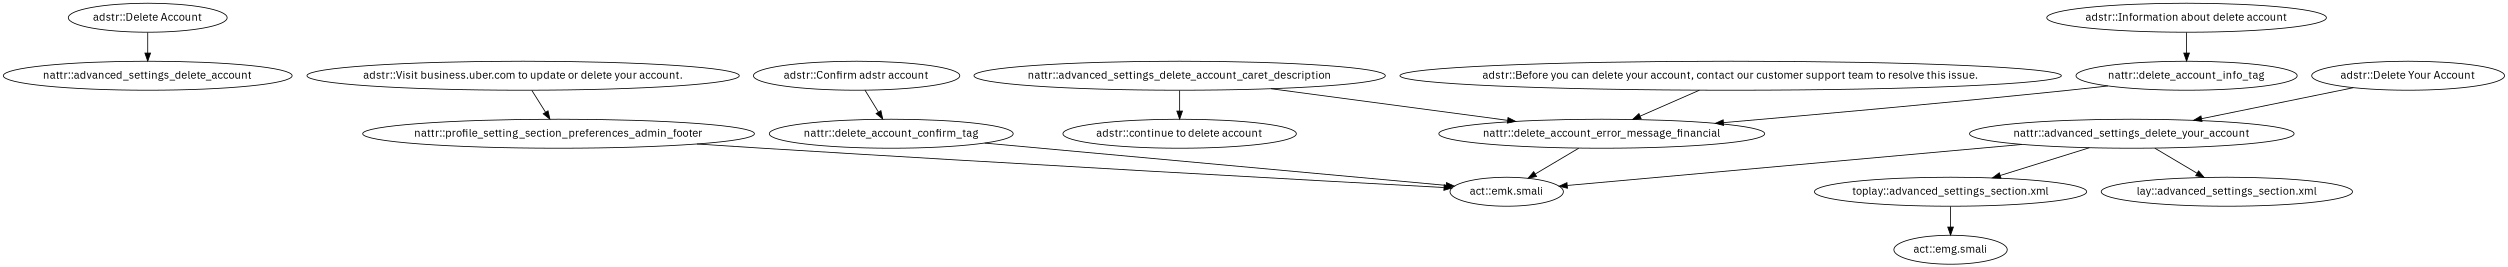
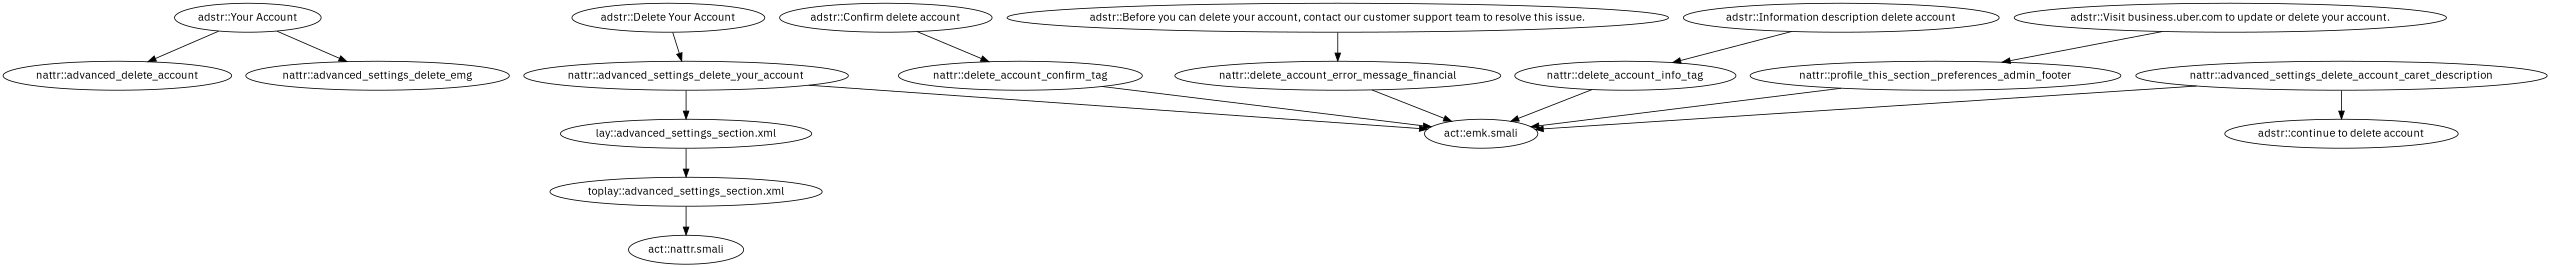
node "adstr::Delete Account": label "adstr::Delete Account" -> "adstr::Your Account"
node "adstr::Information about delete account": label "adstr::Information about delete account" -> "adstr::Information description delete account"
node "nattr::advanced_delete_account": added
node "nattr::advanced_settings_delete_account": label "nattr::advanced_settings_delete_account" -> "nattr::advanced_settings_delete_emg"
node "adstr::Confirm adstr account": label "adstr::Confirm adstr account" -> "adstr::Confirm delete account"
edge "nattr::advanced_settings_delete_account_caret_description" -> "nattr::delete_account_error_message_financial": now "nattr::advanced_settings_delete_account_caret_description" -> "act::emk.smali"
edge "nattr::delete_account_info_tag" -> "nattr::delete_account_error_message_financial": now "nattr::delete_account_info_tag" -> "act::emk.smali"
node "nattr::profile_setting_section_preferences_admin_footer": label "nattr::profile_setting_section_preferences_admin_footer" -> "nattr::profile_this_section_preferences_admin_footer"
edge "nattr::advanced_settings_delete_your_account" -> "toplay::advanced_settings_section.xml": now "lay::advanced_settings_section.xml" -> "toplay::advanced_settings_section.xml"
node "act::emg.smali": label "act::emg.smali" -> "act::nattr.smali"
